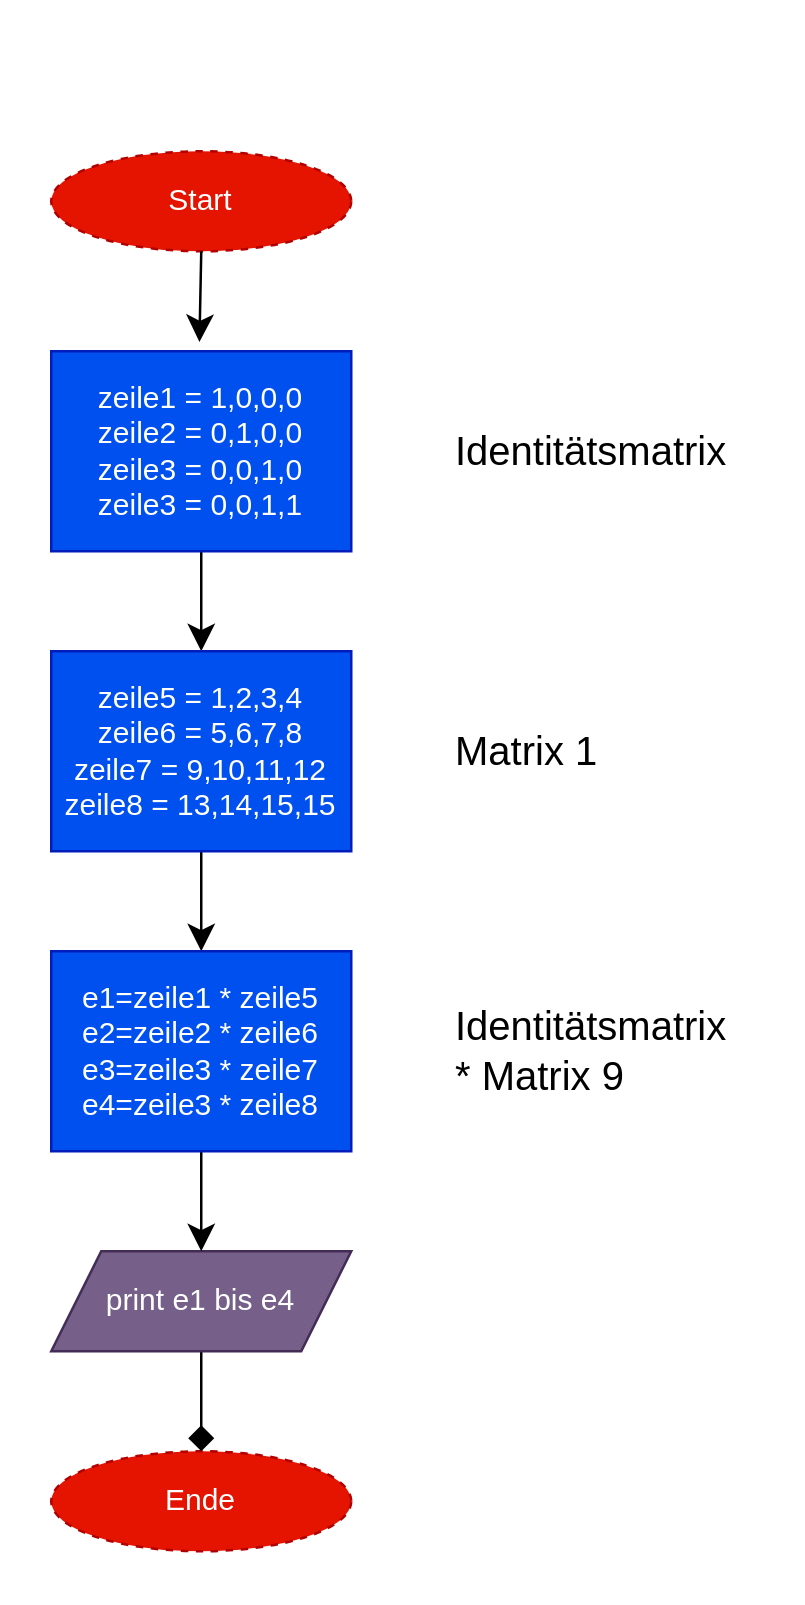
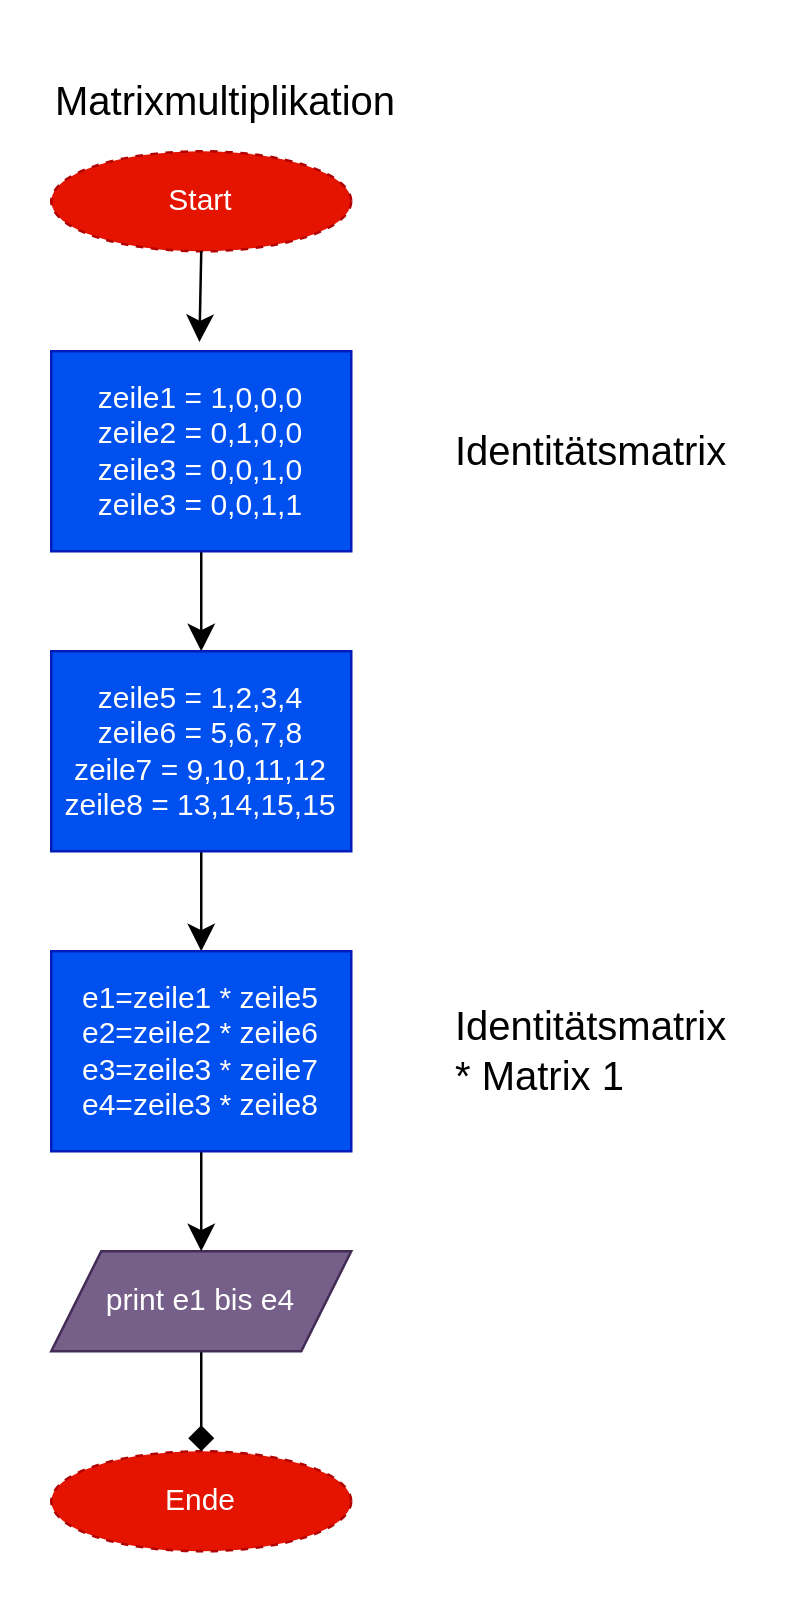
node "Matrixmultiplikation": added
node "Matrix 1": removed
node "Identitätsmatrix * Matrix 9": label "Identitätsmatrix * Matrix 9" -> "Identitätsmatrix * Matrix 1"
